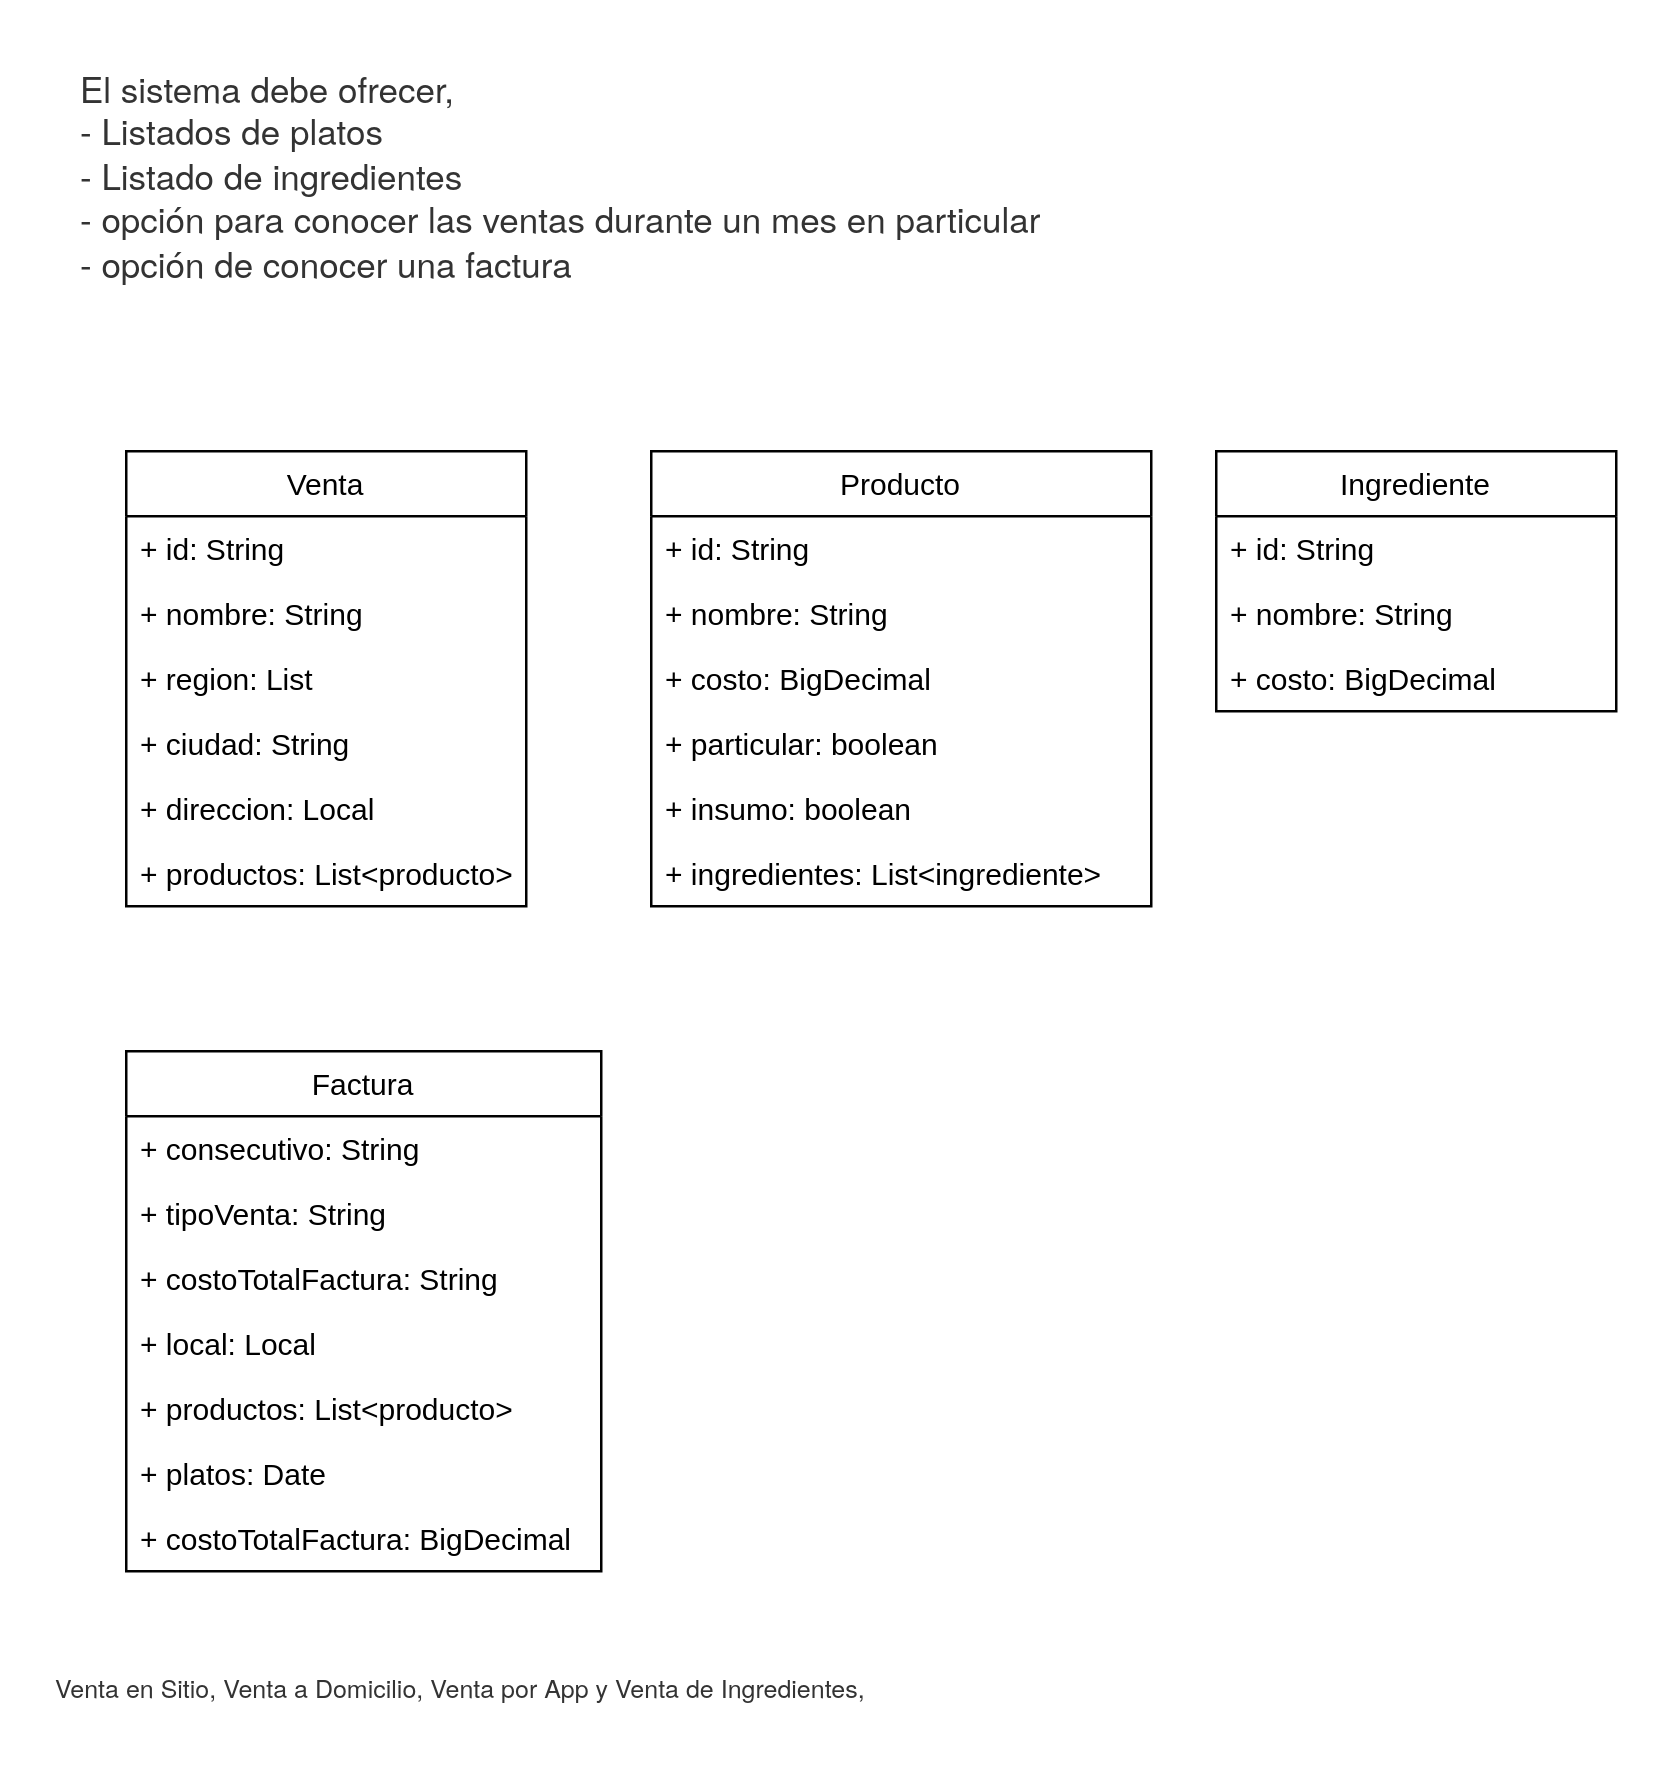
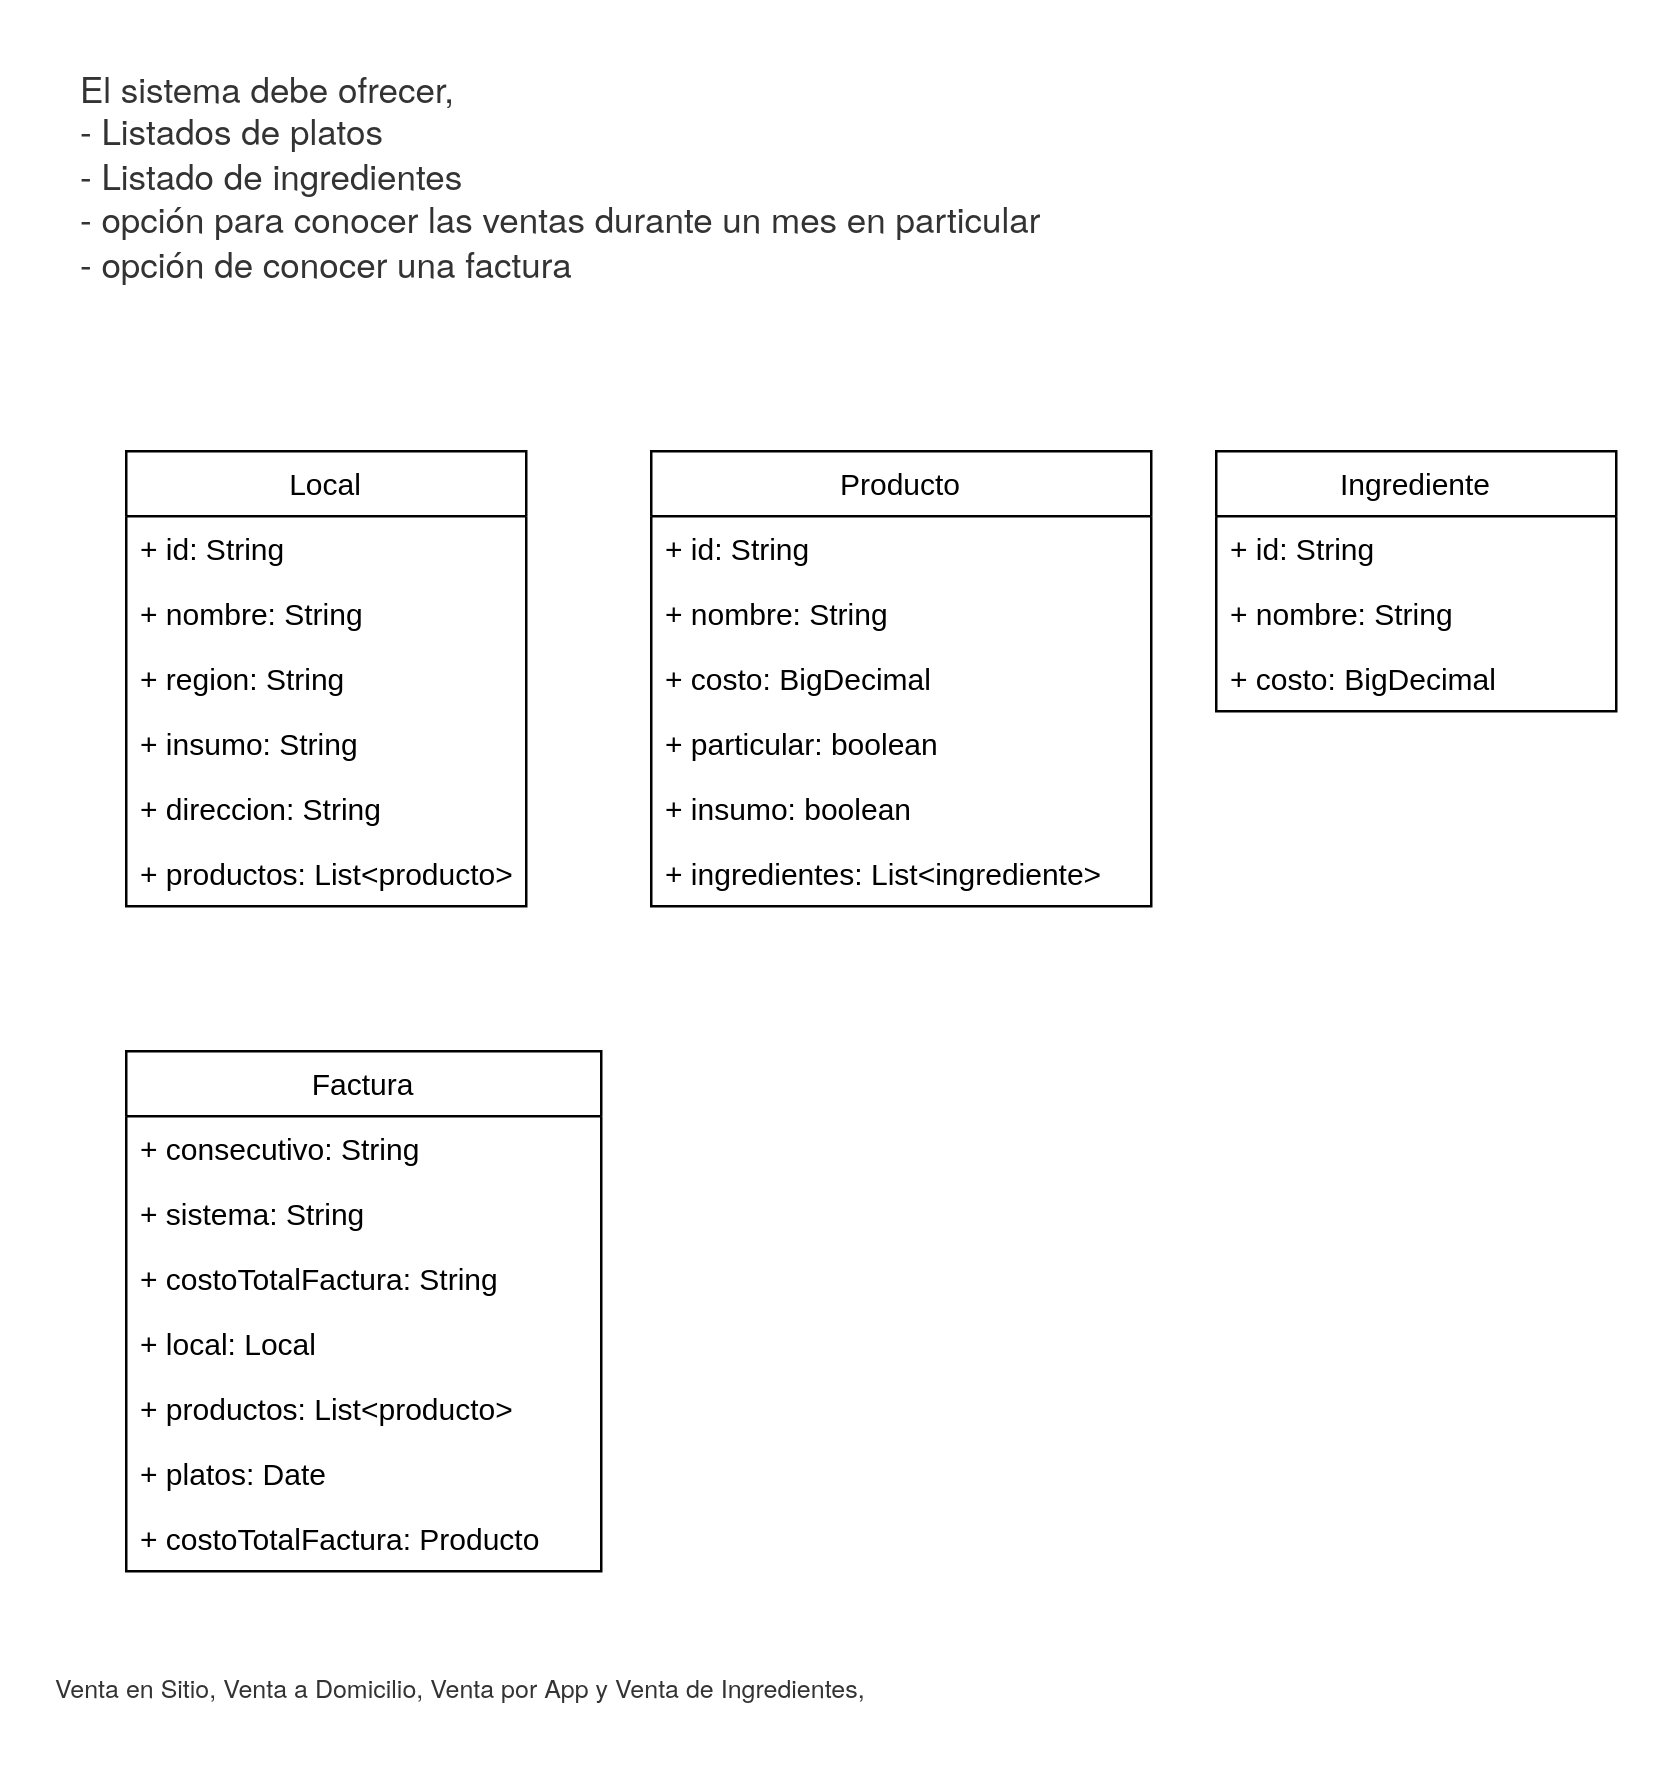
node "Venta": label "Venta" -> "Local"
node "+ region: List": label "+ region: List" -> "+ region: String"
node "+ ciudad: String": label "+ ciudad: String" -> "+ insumo: String"
node "+ direccion: Local": label "+ direccion: Local" -> "+ direccion: String"
node "+ tipoVenta: String": label "+ tipoVenta: String" -> "+ sistema: String"
node "+ costoTotalFactura: BigDecimal": label "+ costoTotalFactura: BigDecimal" -> "+ costoTotalFactura: Producto"
